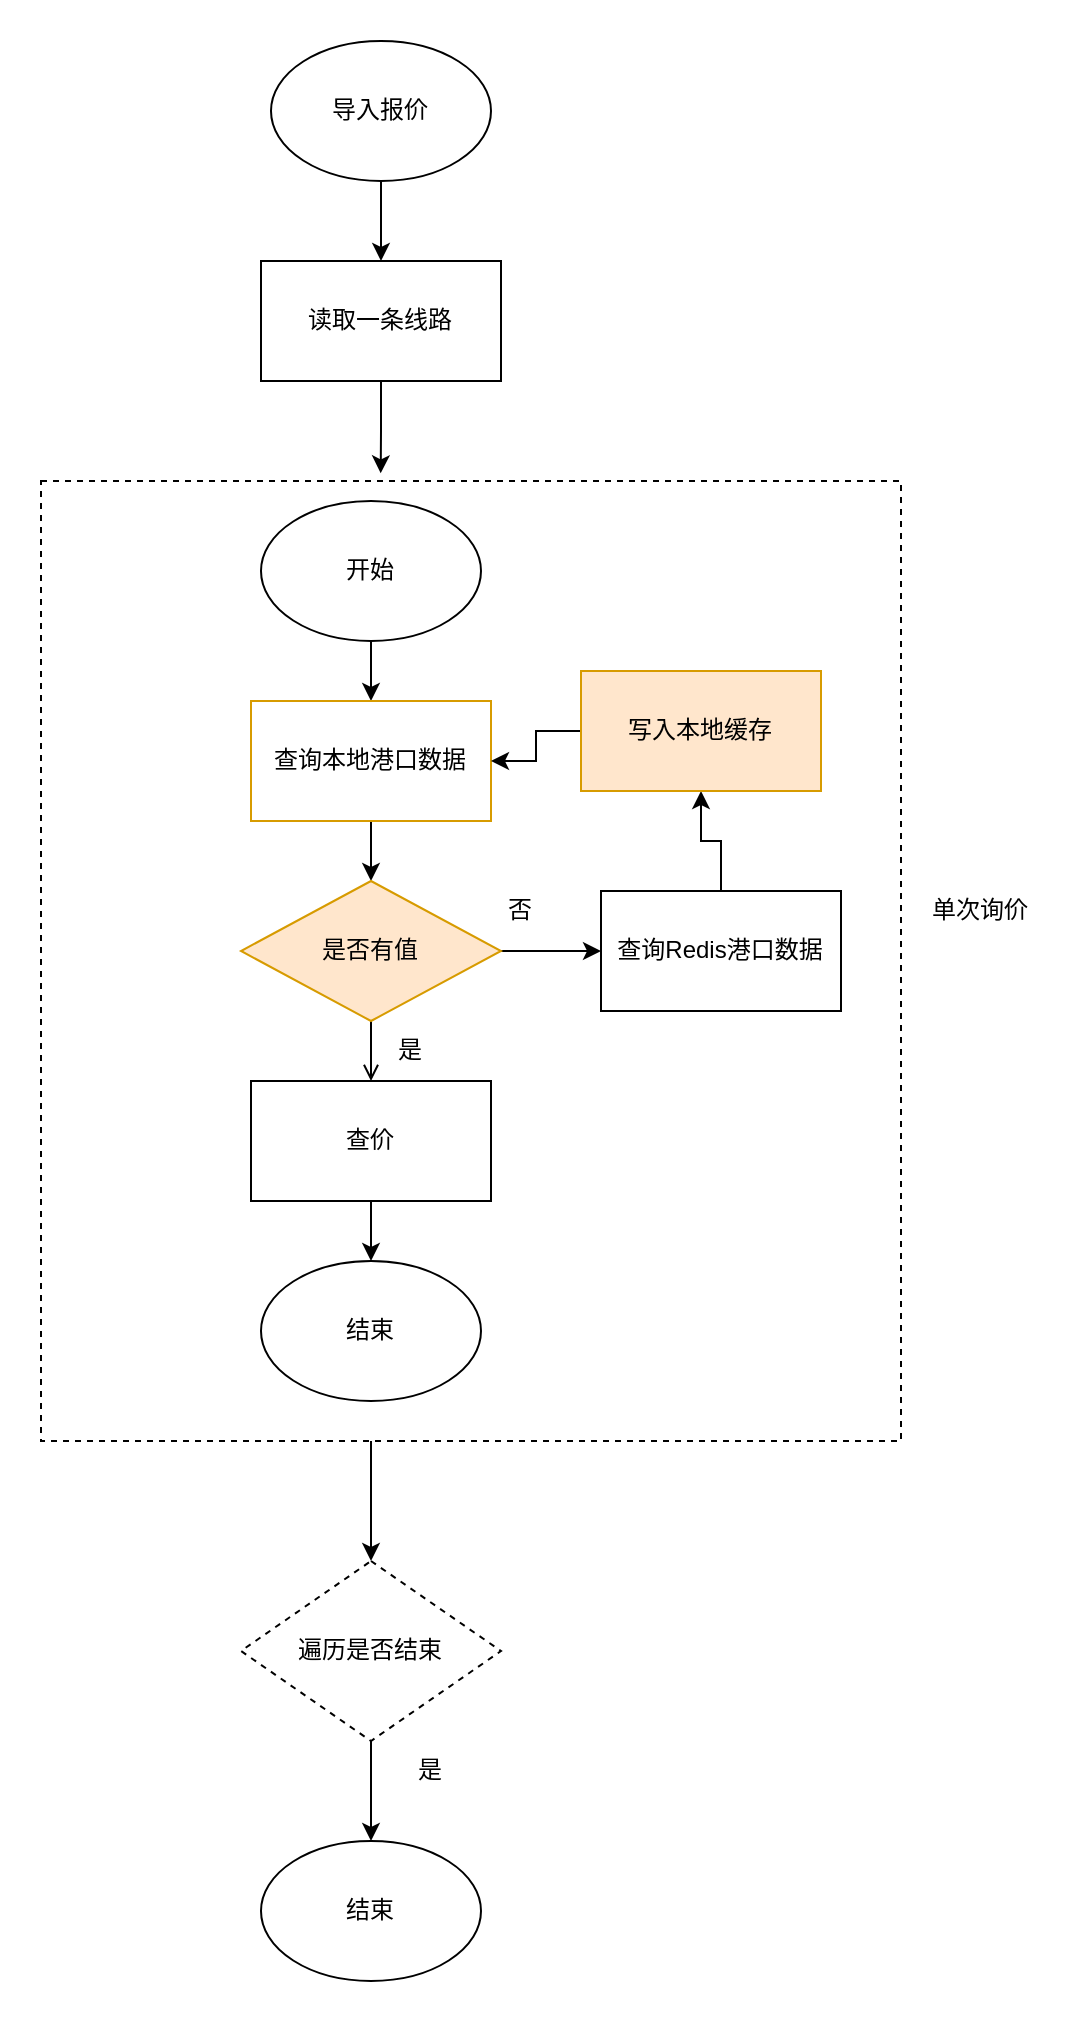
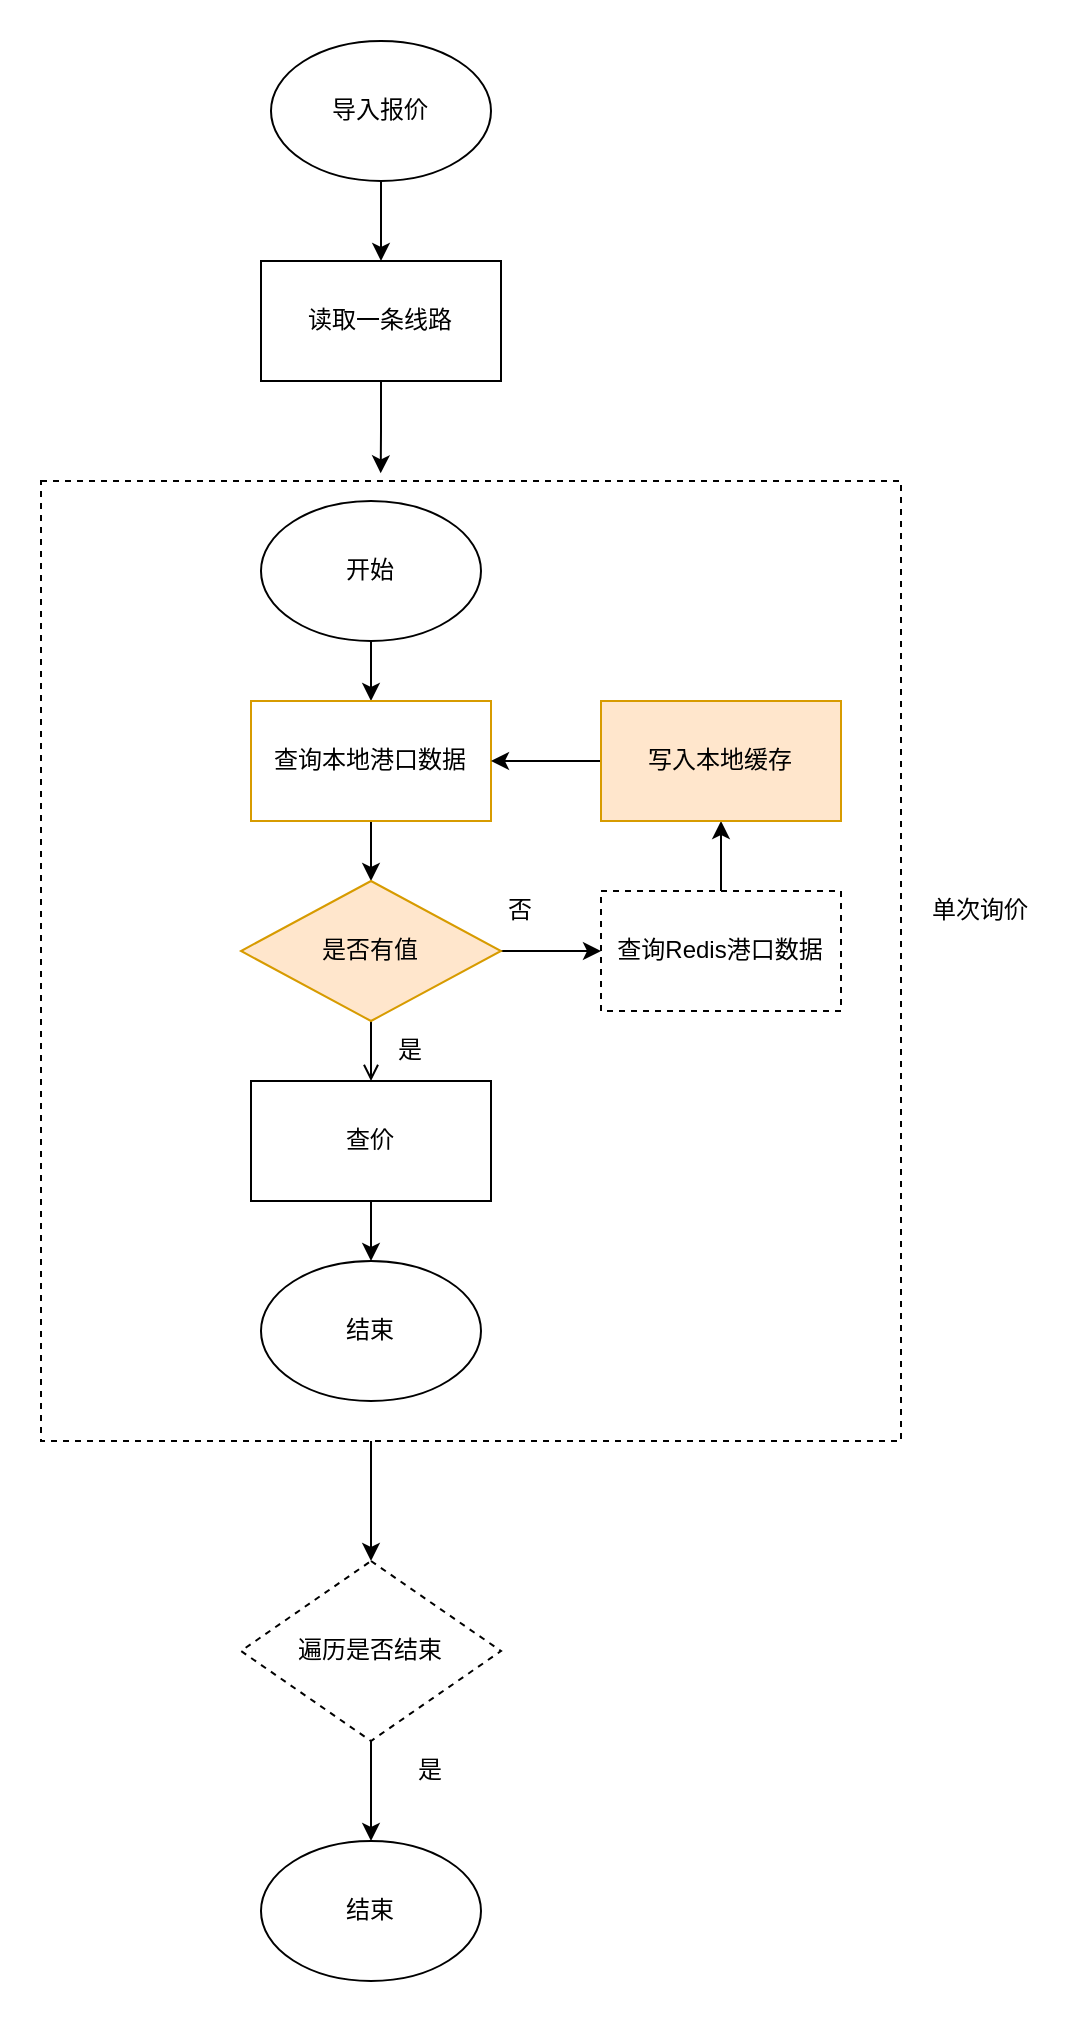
node "写入本地缓存": moved (701, 731) -> (721, 761)
node "查询Redis港口数据": style solid -> dashed
